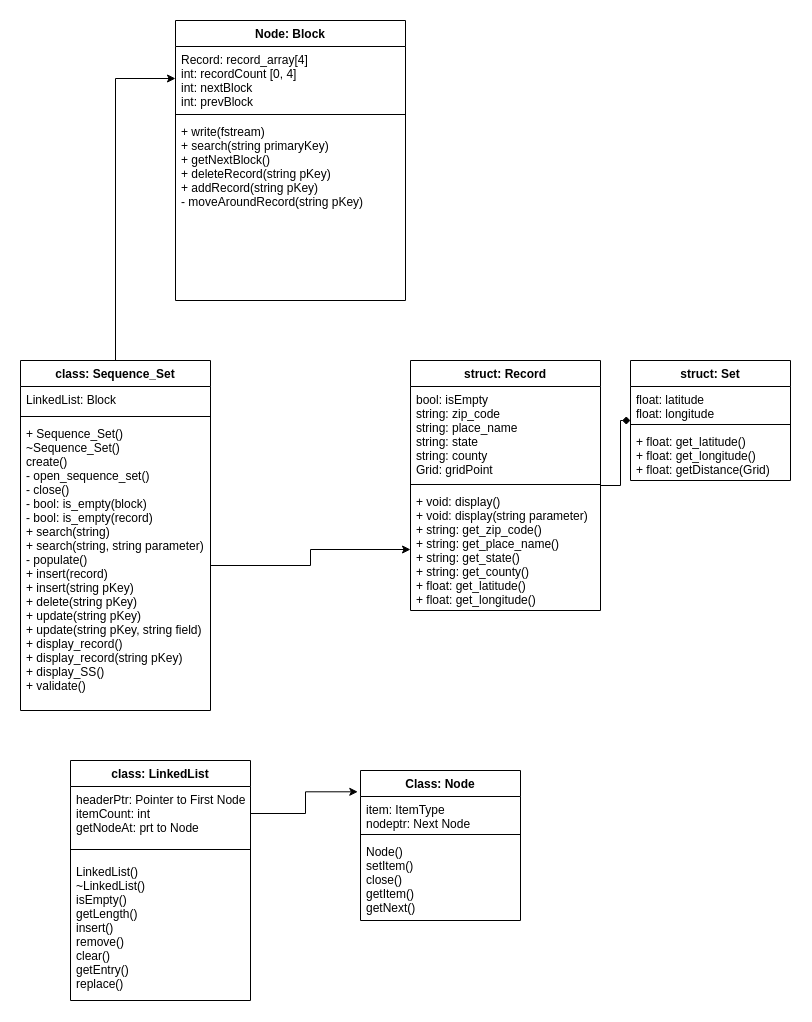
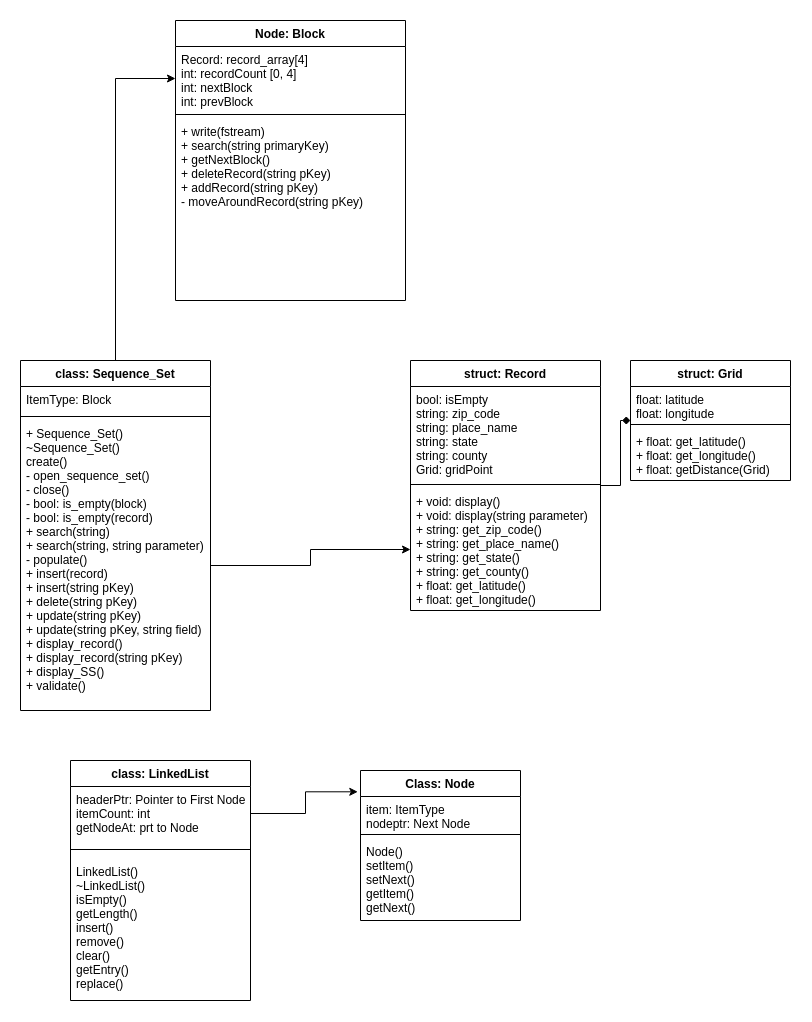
node "struct: Set": label "struct: Set" -> "struct: Grid"
node "LinkedList: Block": label "LinkedList: Block" -> "ItemType: Block"
node "Node() setItem() close() getItem() getNext()": label "Node() setItem() close() getItem() getNext()" -> "Node() setItem() setNext() getItem() getNext()"
